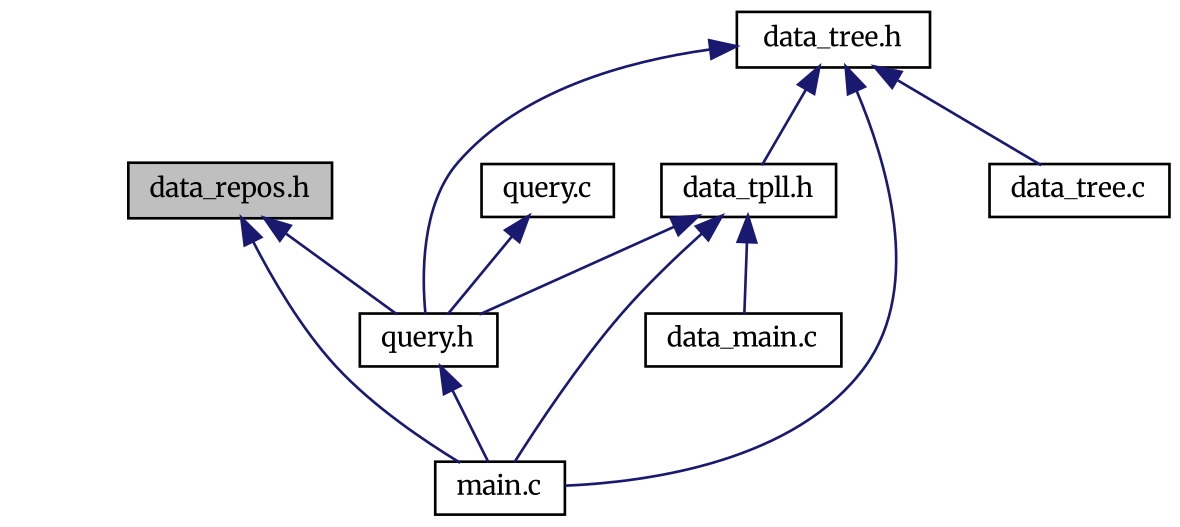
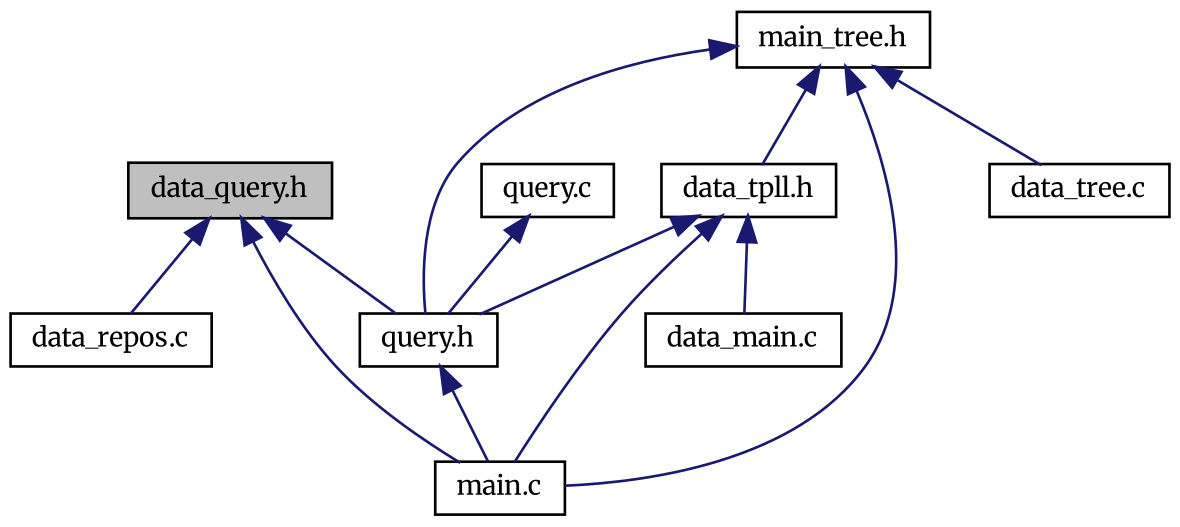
node "data_tree.h": label "data_tree.h" -> "main_tree.h"
node "data_repos.h": label "data_repos.h" -> "data_query.h"
node "data_repos.c": added
